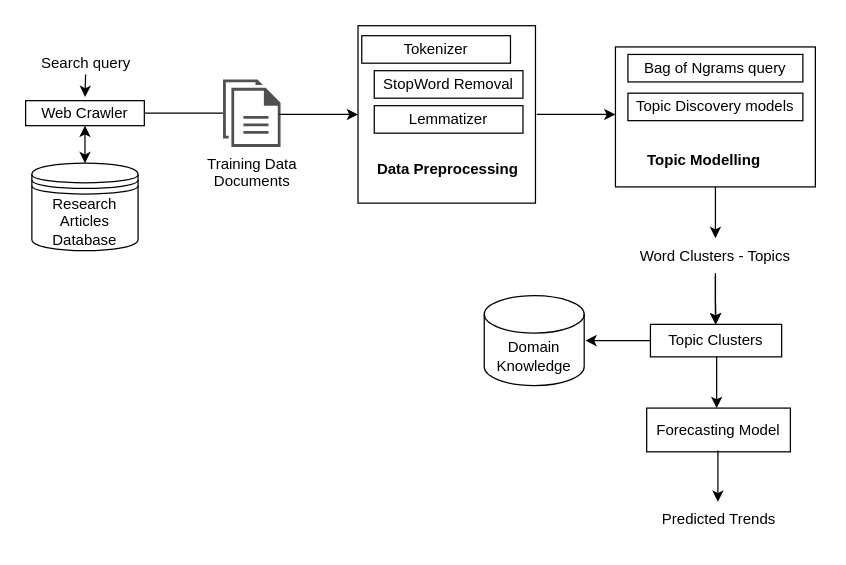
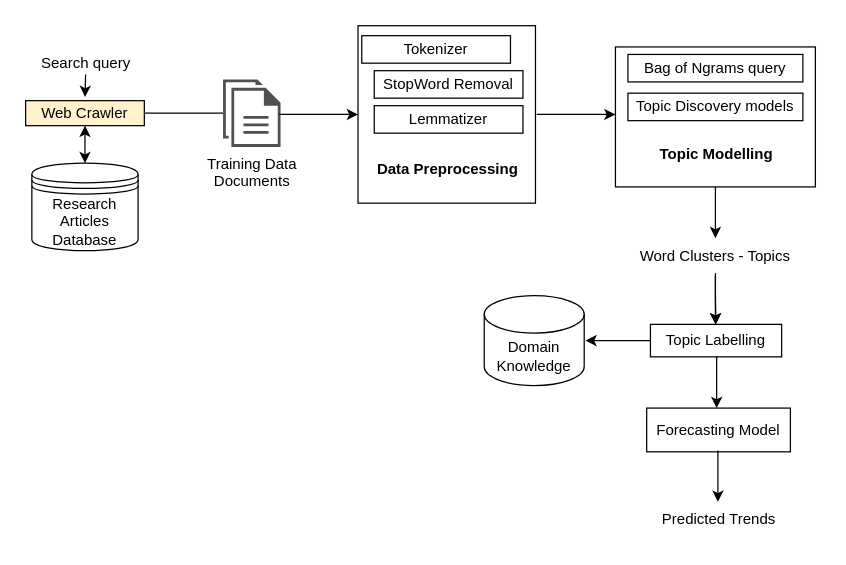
node "Web Crawler": fillcolor #ffffff -> #fff2cc
node "Topic Modelling": moved (704, 161) -> (717, 154)
node "Topic Clusters": label "Topic Clusters" -> "Topic Labelling"
